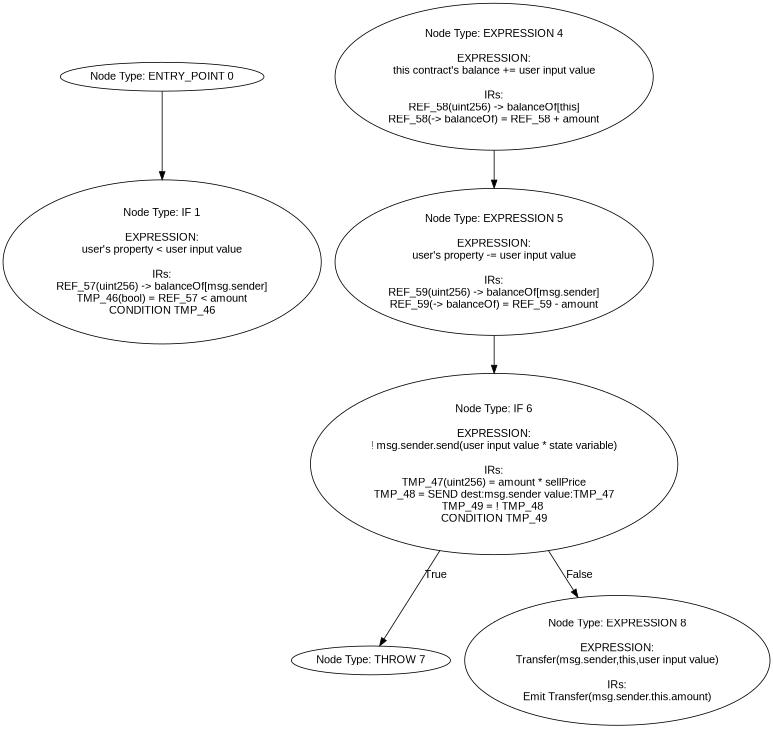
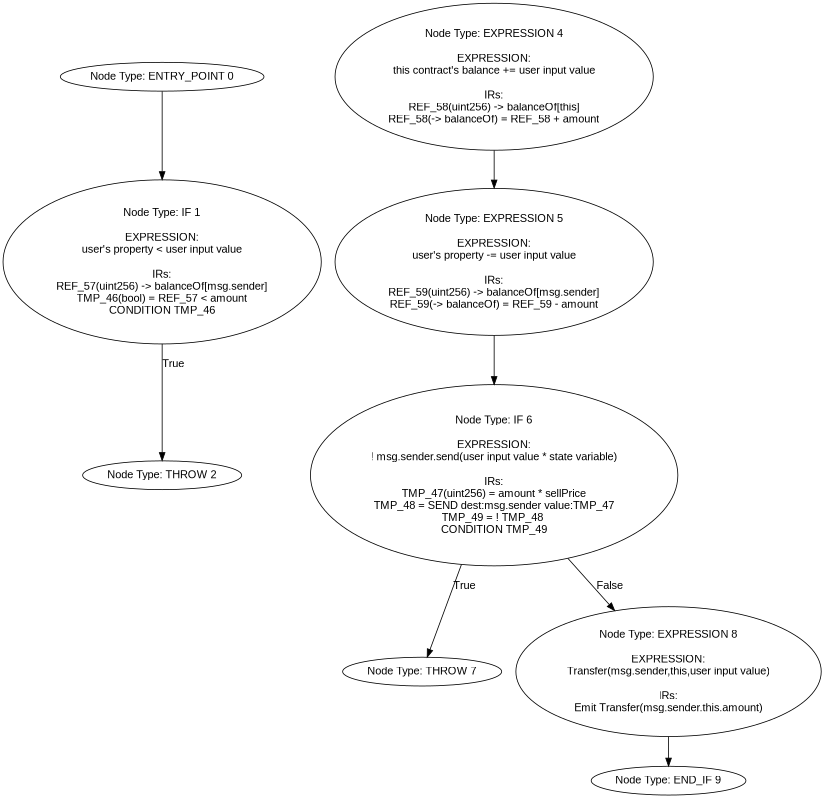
node "Node Type: THROW 2": added
node "Node Type: END_IF 9": added
